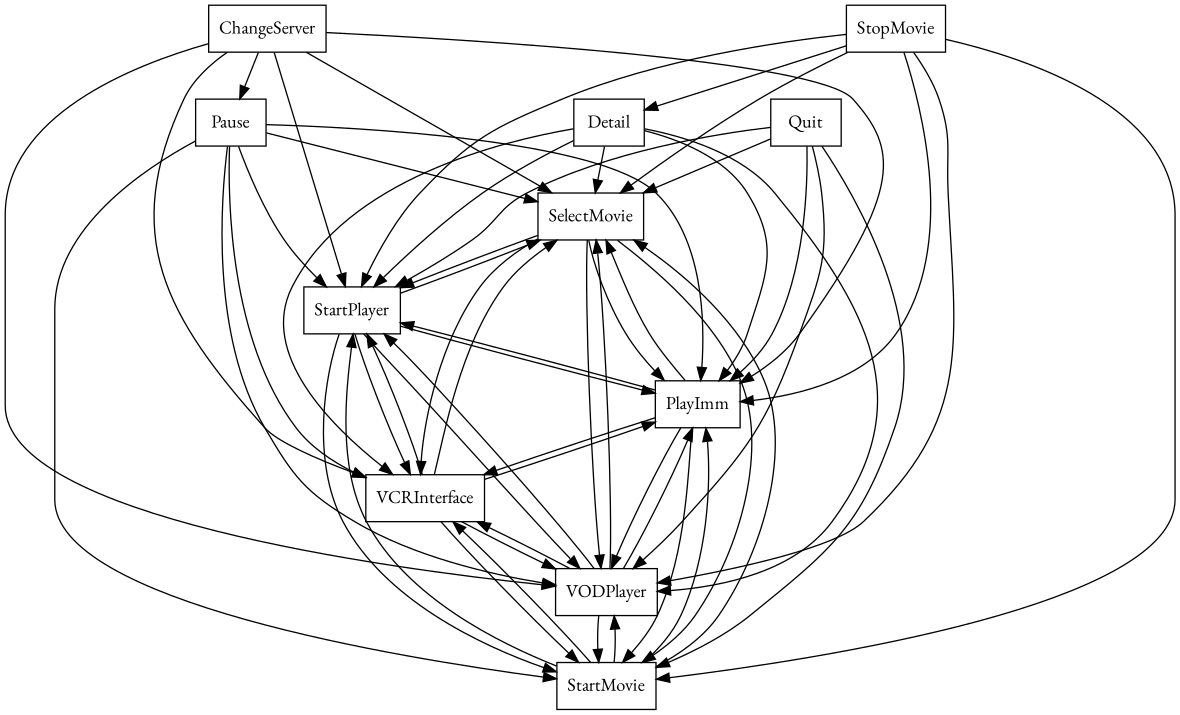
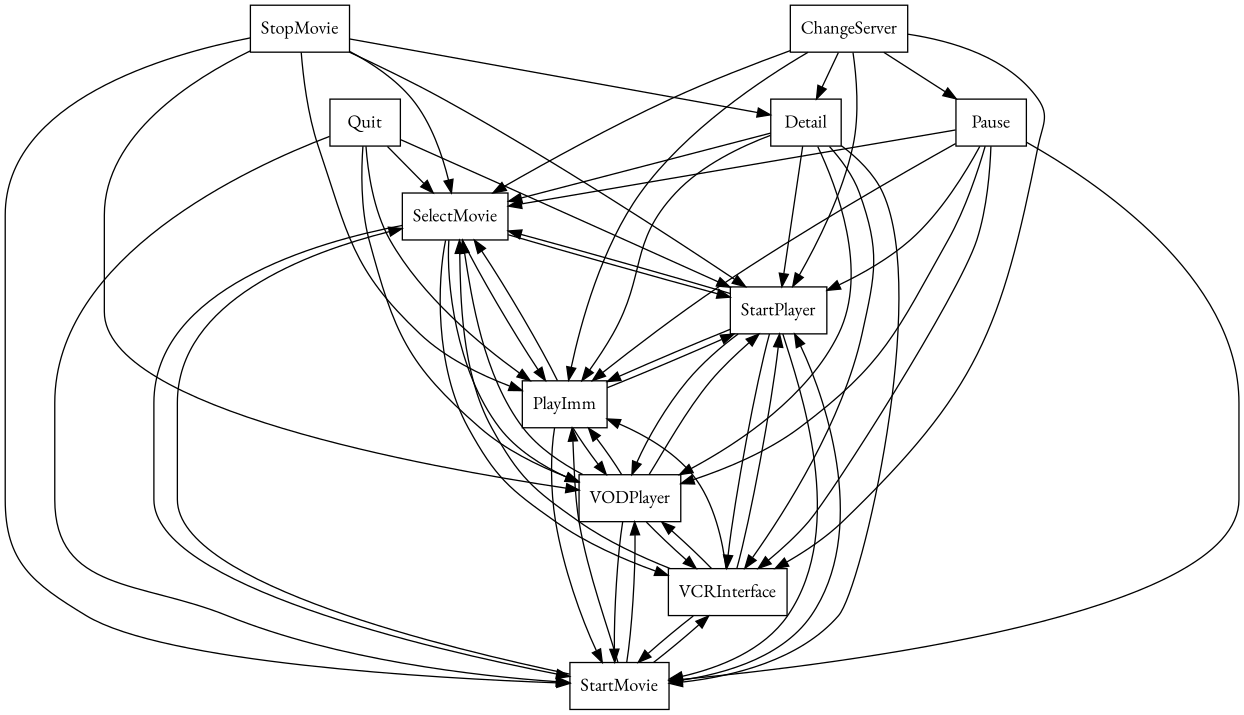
edge "PlayImm" -> "VCRInterface": removed
edge "ChangeServer" -> "VODPlayer": now "ChangeServer" -> "Detail"
edge "Detail" -> "StartMovie": added
